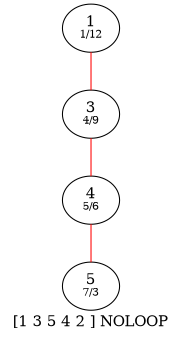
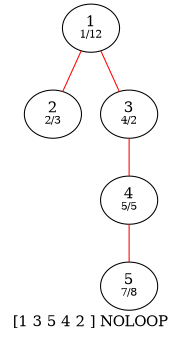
node "2": added
node "3": text "4/9" -> "4/2"
node "4": text "5/6" -> "5/5"
node "5": text "7/3" -> "7/8"
